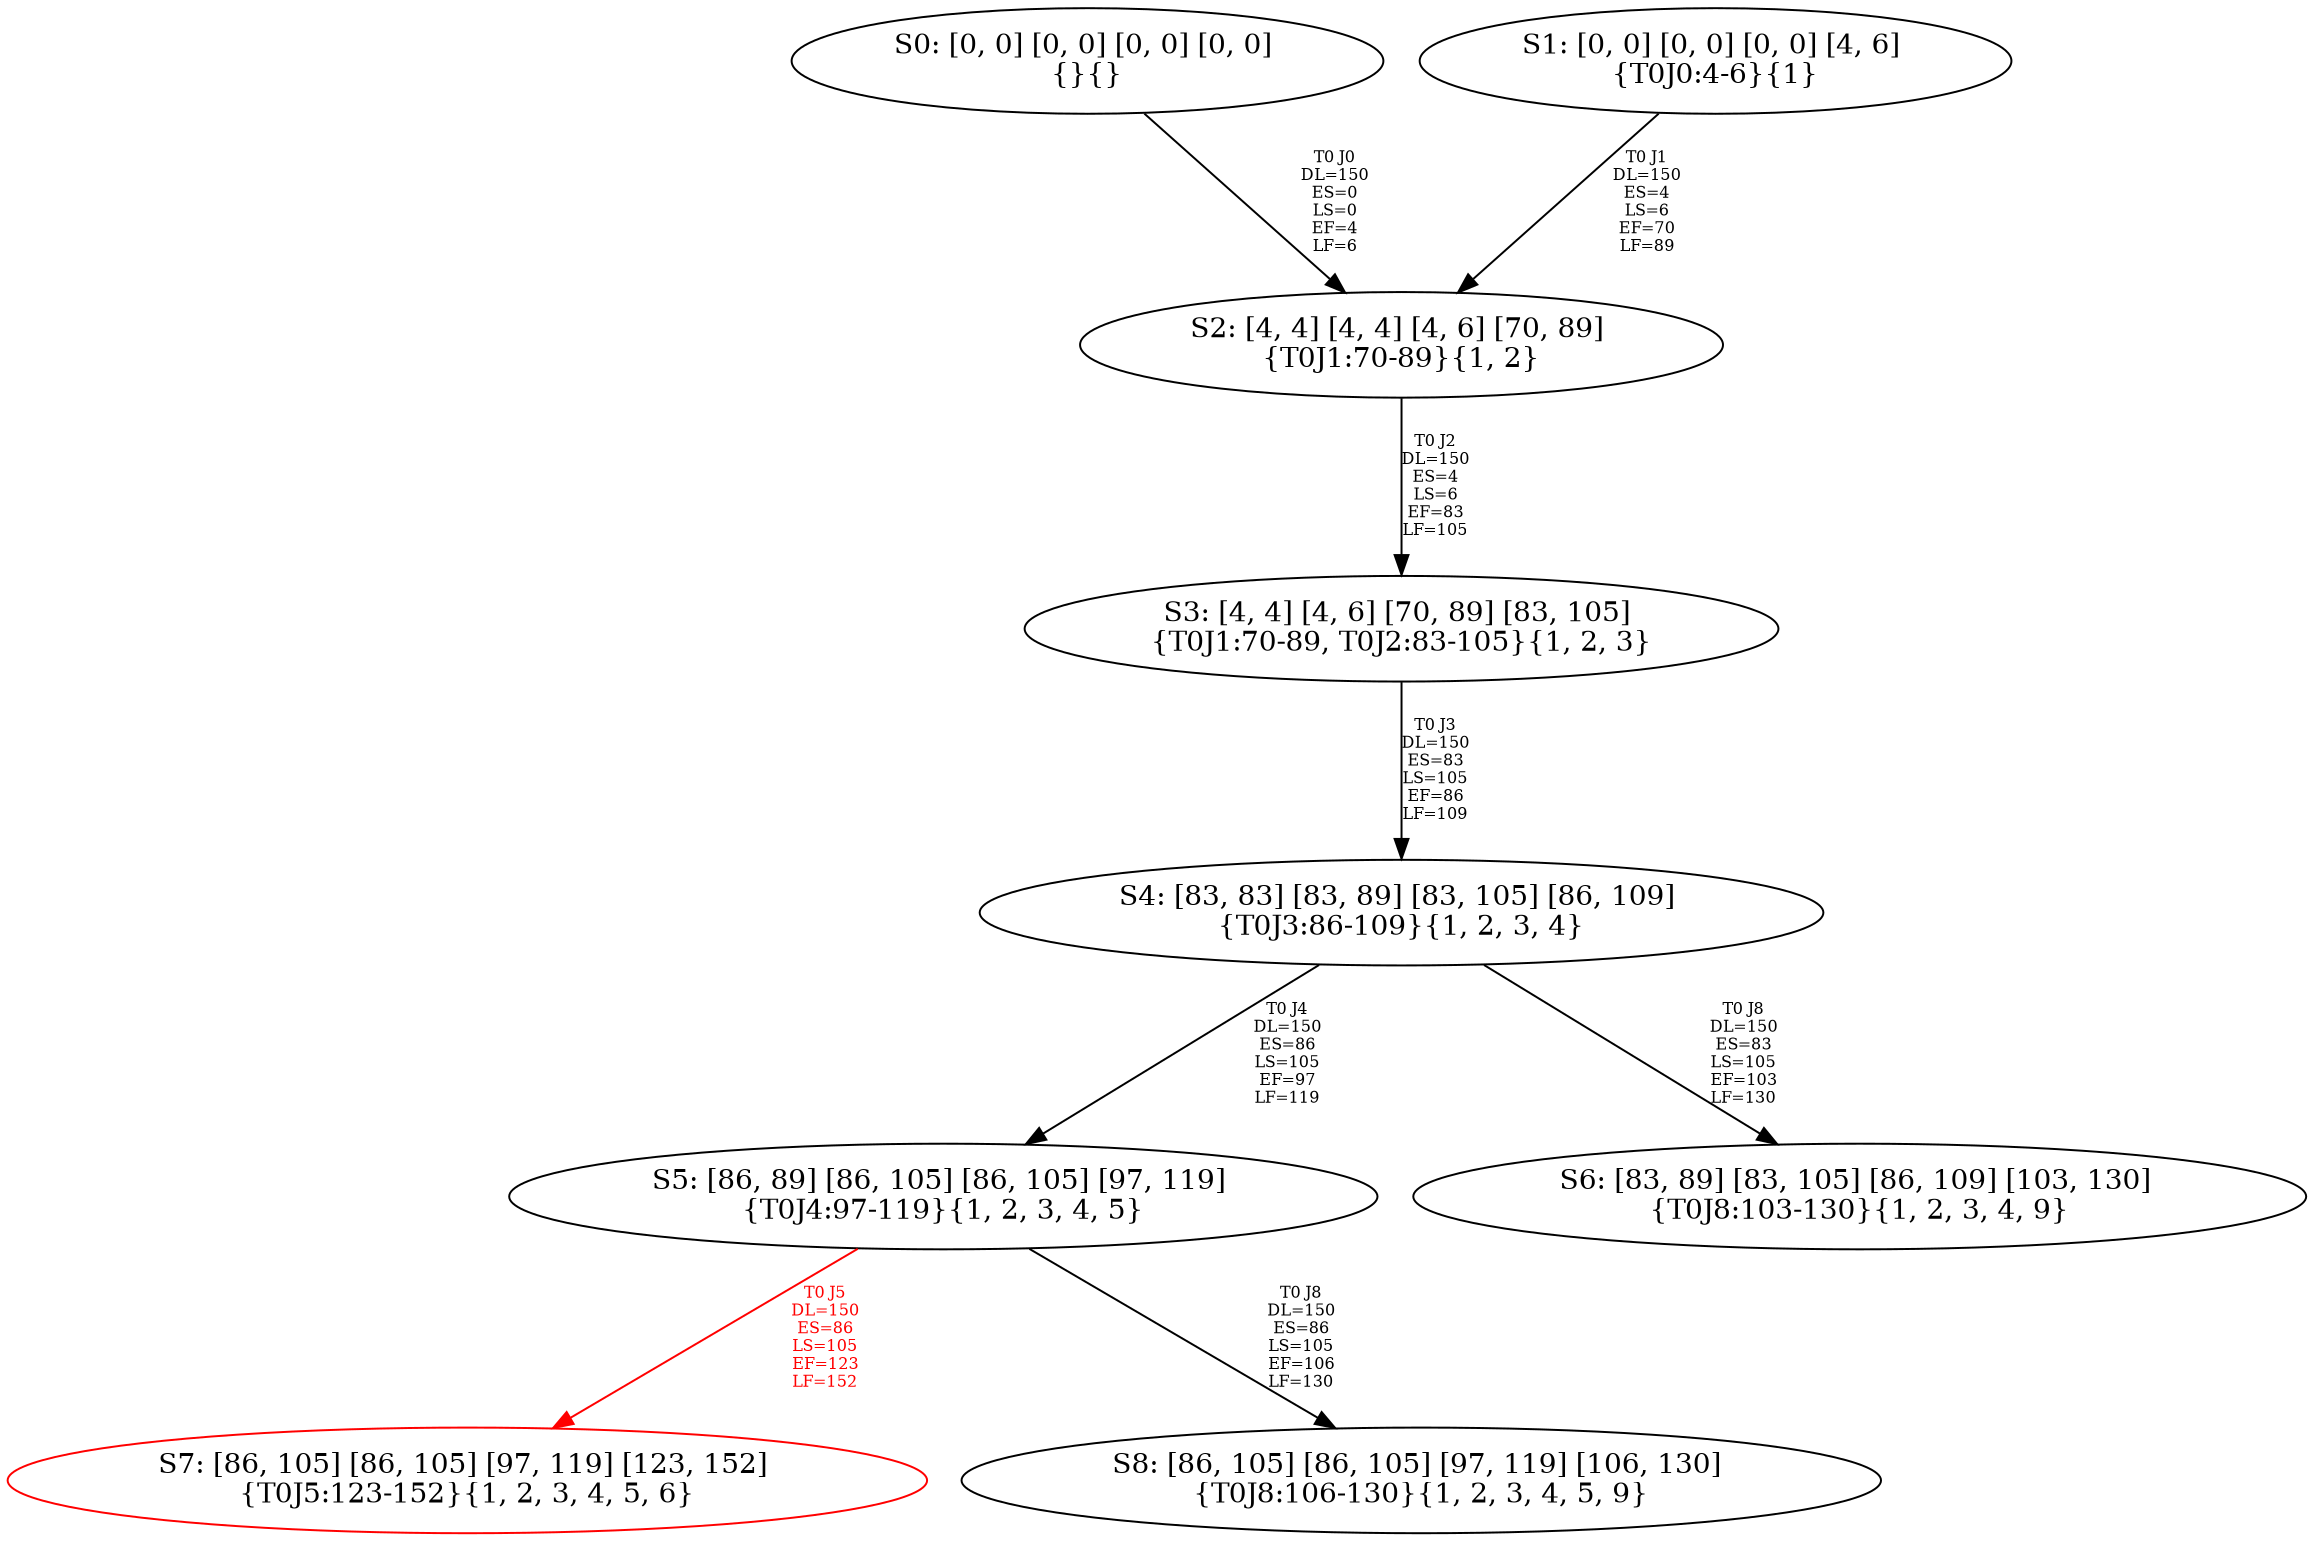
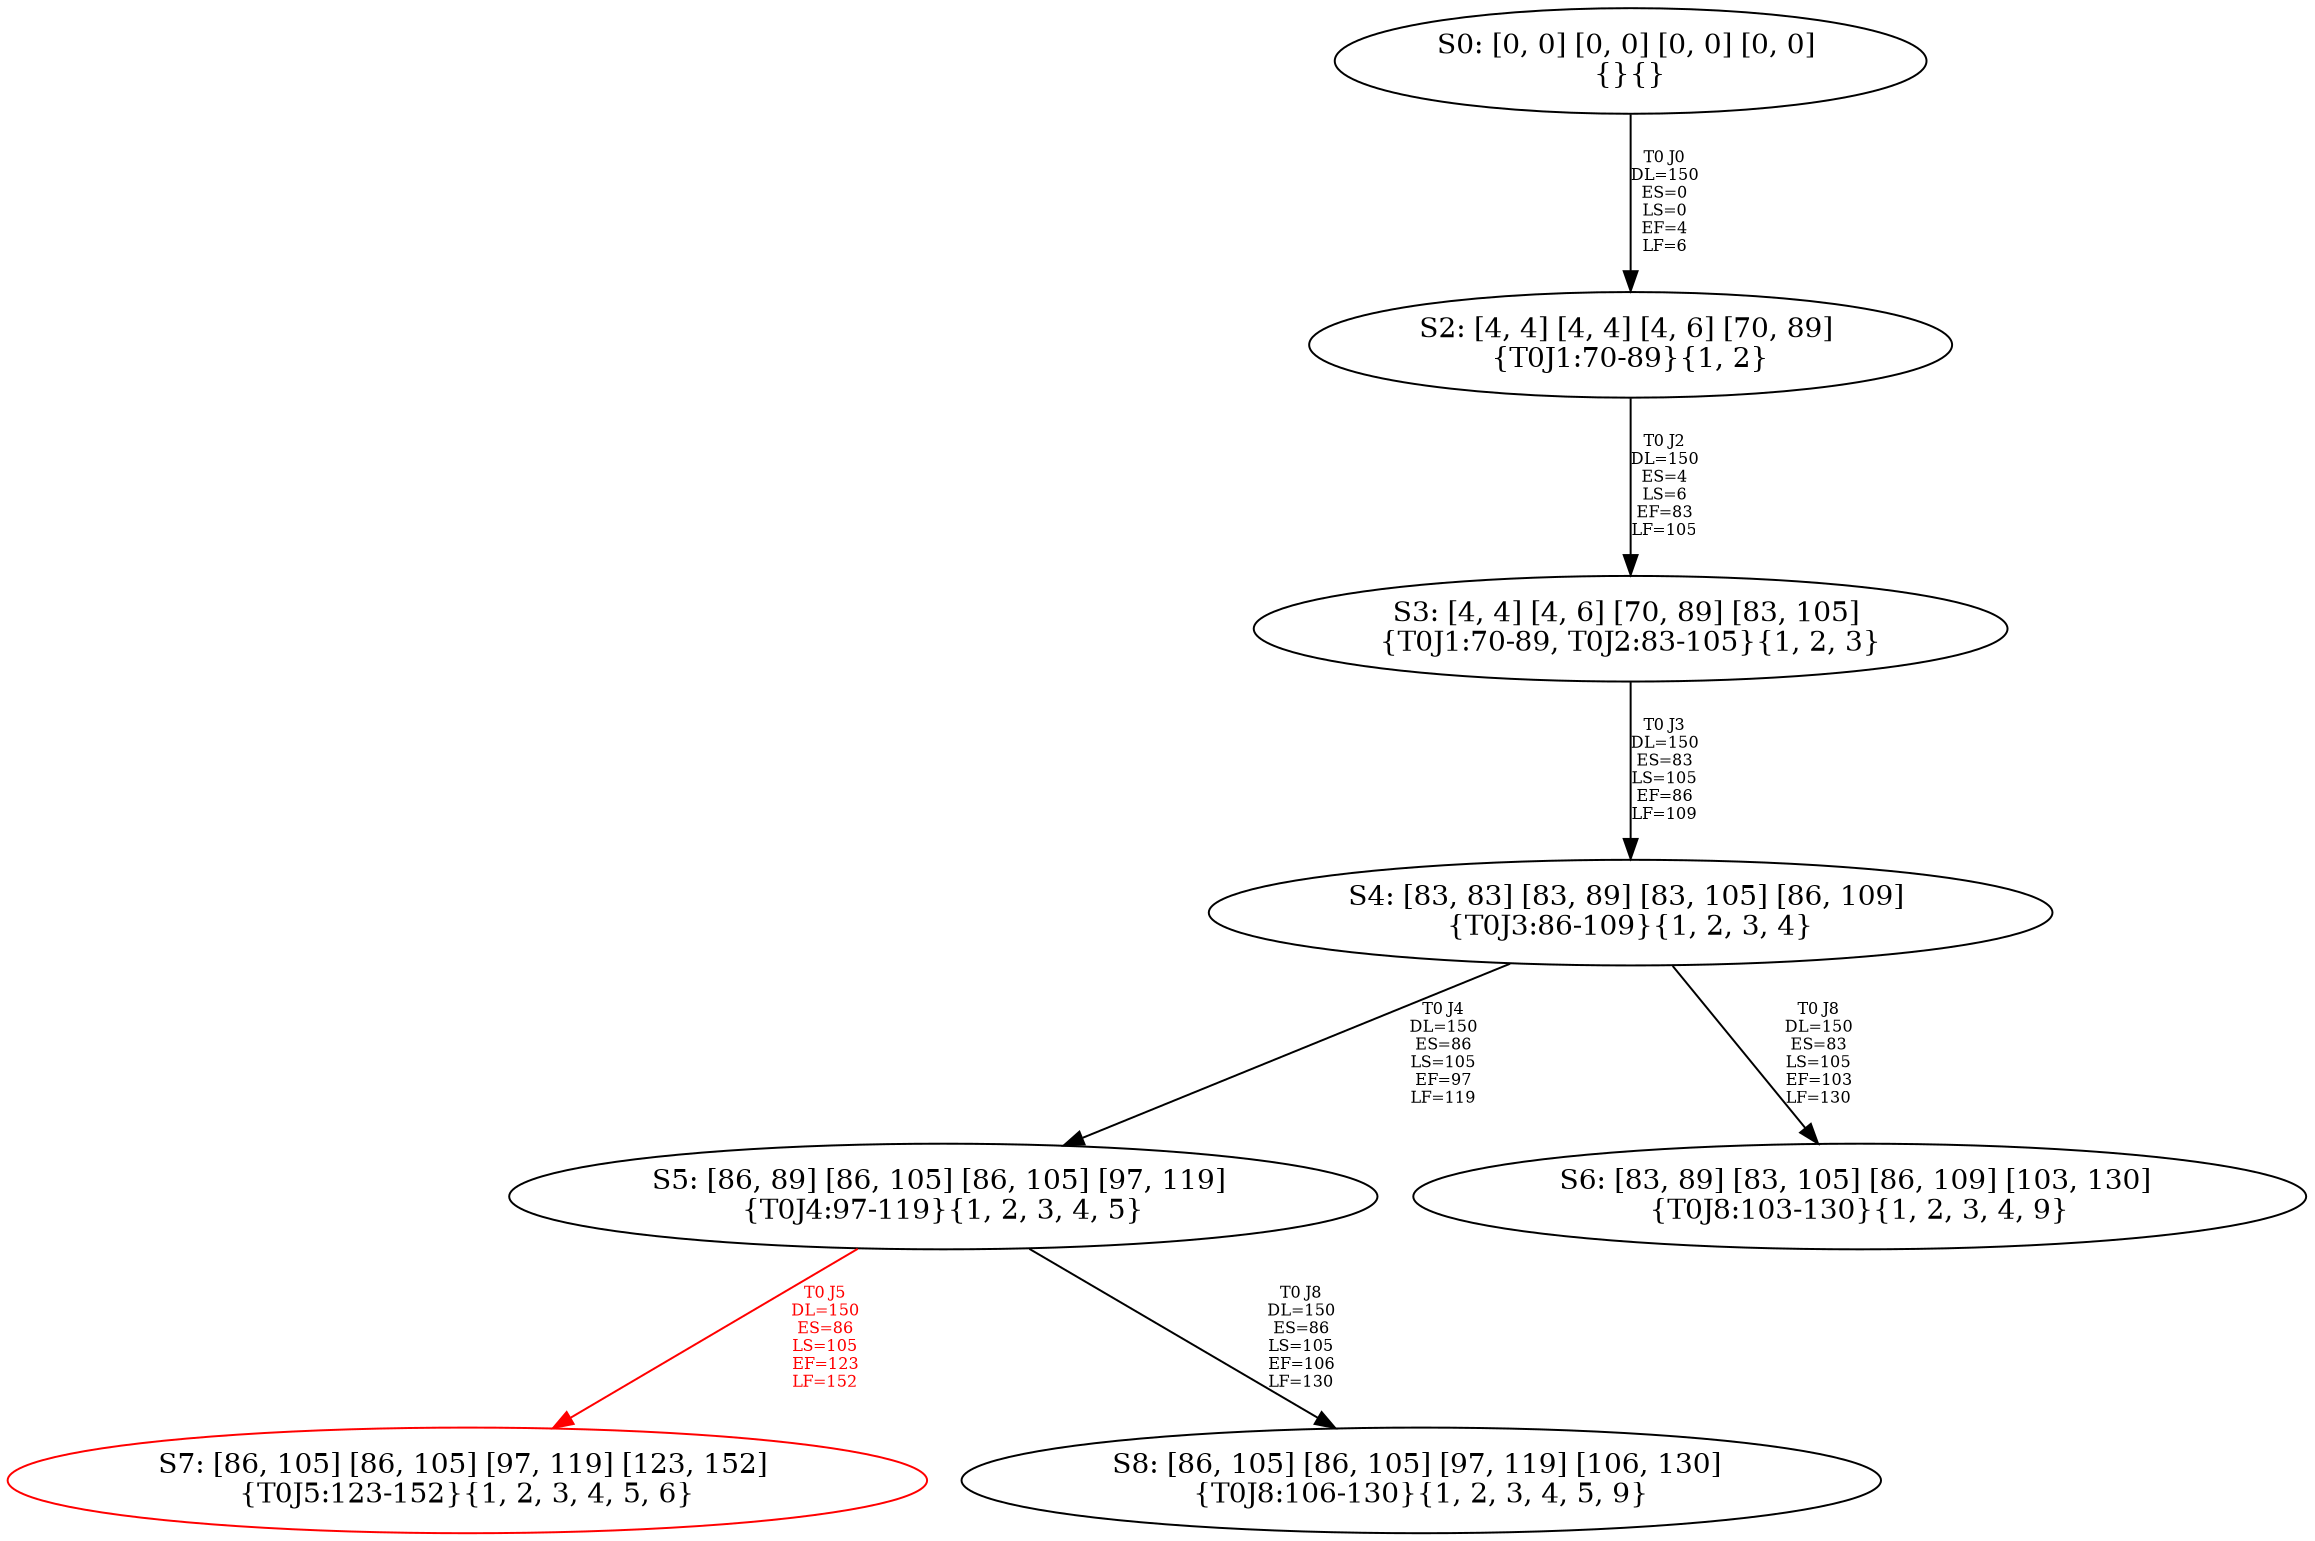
node "S1: [0, 0] [0, 0] [0, 0] [4, 6] {T0J0:4-6}{1}": removed
